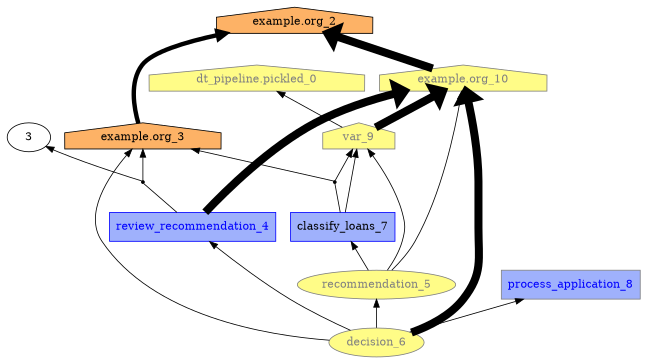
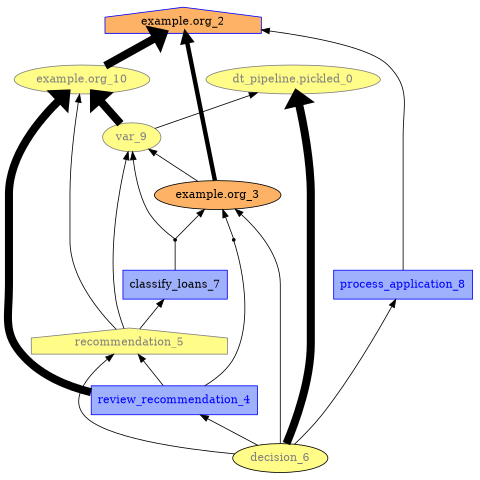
node "example.org_2": color #000000 -> #0000ff
node "dt_pipeline.pickled_0": shape house -> ellipse
node "example.org_10": shape house -> ellipse
edge "process_application_8" -> "example.org_2": added
node "3": removed
node "example.org_3": shape house -> ellipse
node "var_9": shape house -> ellipse
edge "classify_loans_7" -> "var_9": now "example.org_3" -> "var_9"
edge "decision_6" -> "example.org_10": now "decision_6" -> "dt_pipeline.pickled_0"
node "recommendation_5": shape ellipse -> house
node "process_application_8": color #808080 -> #0000ff
node "decision_6": color #808080 -> #000000
edge "review_recommendation_4" -> "recommendation_5": added
